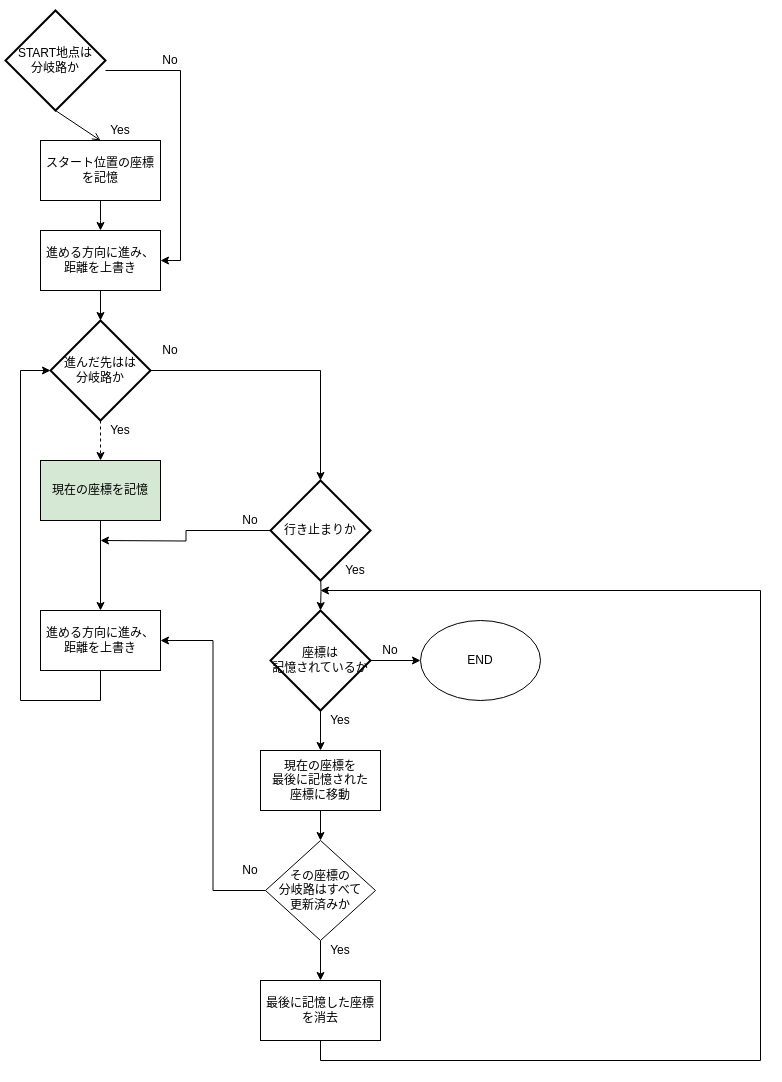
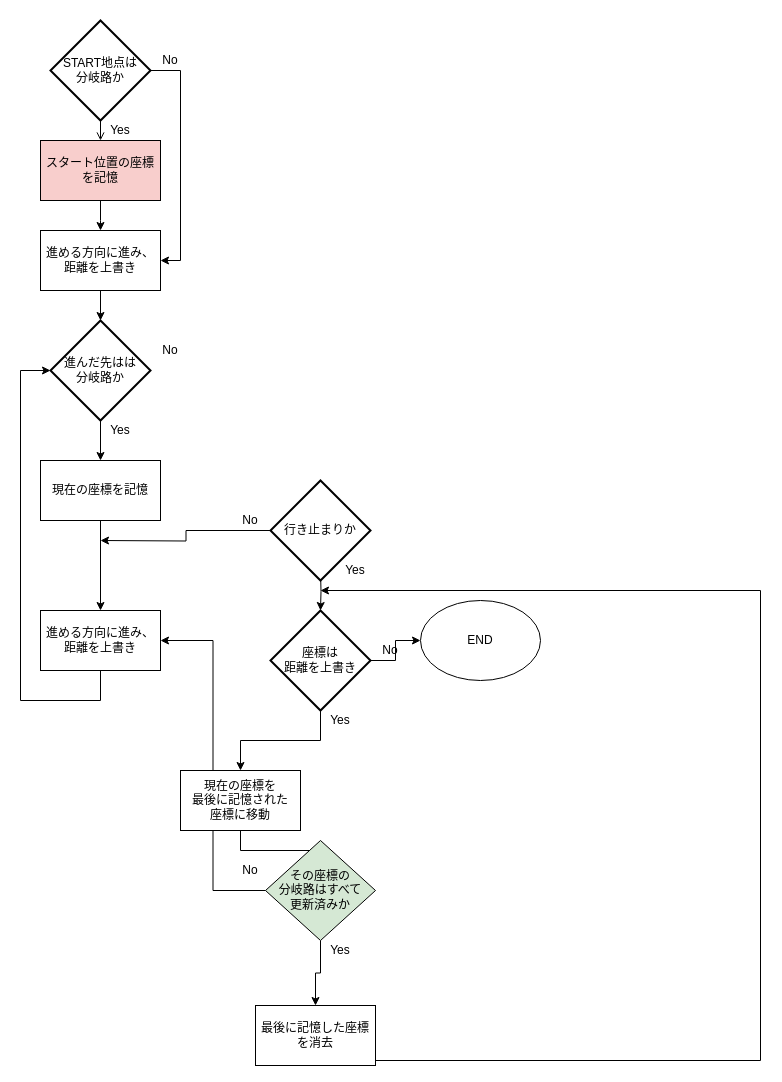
node "START地点は 分岐路か": moved (56, 61) -> (101, 71)
node "スタート位置の座標を記憶": fillcolor #ffffff -> #f8cecc
edge "進んだ先はは 分岐路か" -> "行き止まりか": removed
edge "進んだ先はは 分岐路か" -> "現在の座標を記憶": style dashed -> solid
node "現在の座標を記憶": fillcolor #d5e8d4 -> #ffffff
node "座標は 記憶されているか": label "座標は 記憶されているか" -> "座標は 距離を上書き"
node "END": moved (481, 661) -> (481, 641)
node "現在の座標を 最後に記憶された 座標に移動": moved (321, 781) -> (241, 801)
node "その座標の 分岐路はすべて 更新済みか": fillcolor #ffffff -> #d5e8d4
node "最後に記憶した座標を消去": moved (321, 1011) -> (316, 1036)
